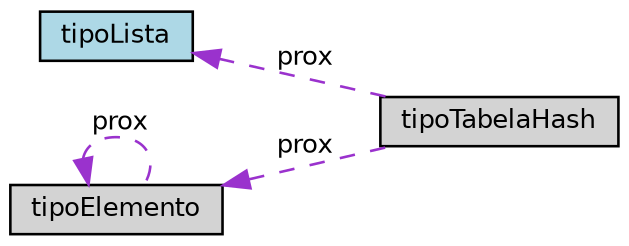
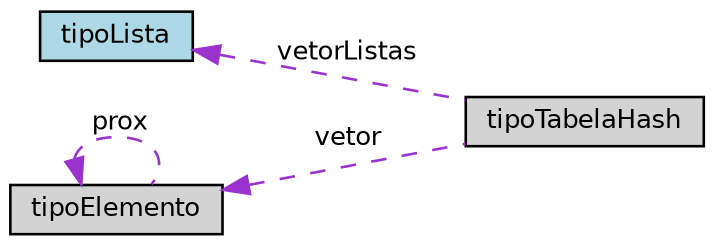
edge "tipoTabelaHash" -> "tipoLista": label " prox" -> " vetorListas"
edge "tipoTabelaHash" -> "tipoElemento": label " prox" -> " vetor"
